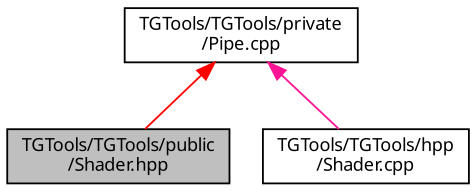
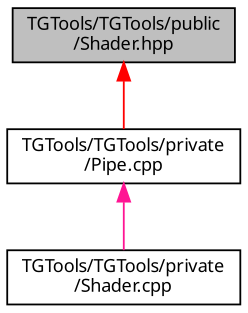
edge "TGTools/TGTools/public /Shader.hpp" -> "TGTools/TGTools/private /Pipe.cpp": reversed
node "TGTools/TGTools/hpp /Shader.cpp": label "TGTools/TGTools/hpp /Shader.cpp" -> "TGTools/TGTools/private /Shader.cpp"
